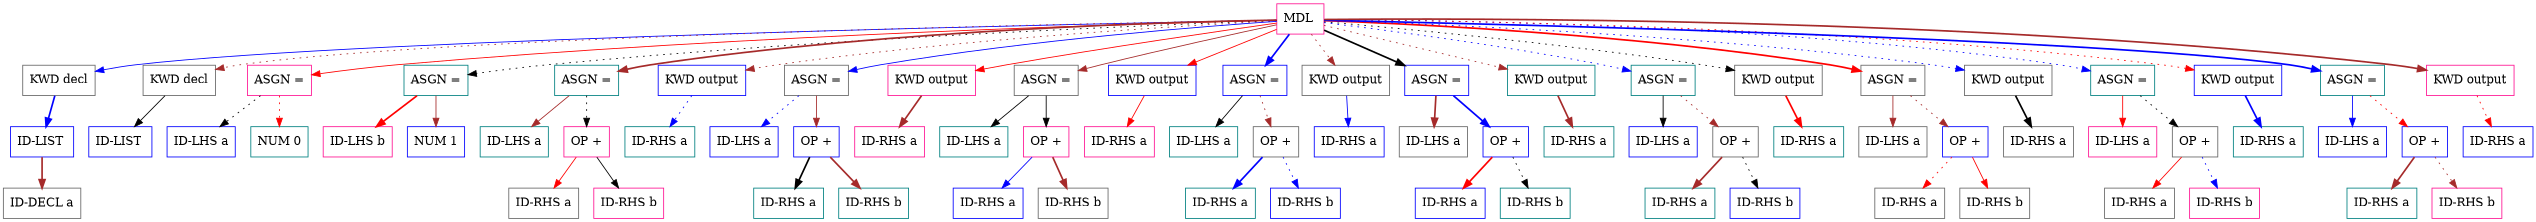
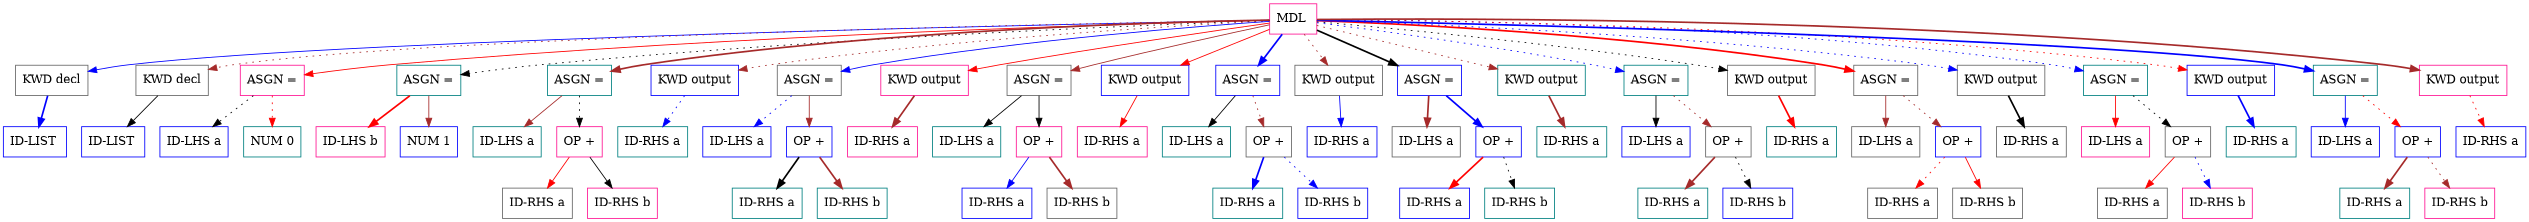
node "ID-DECL a": removed
